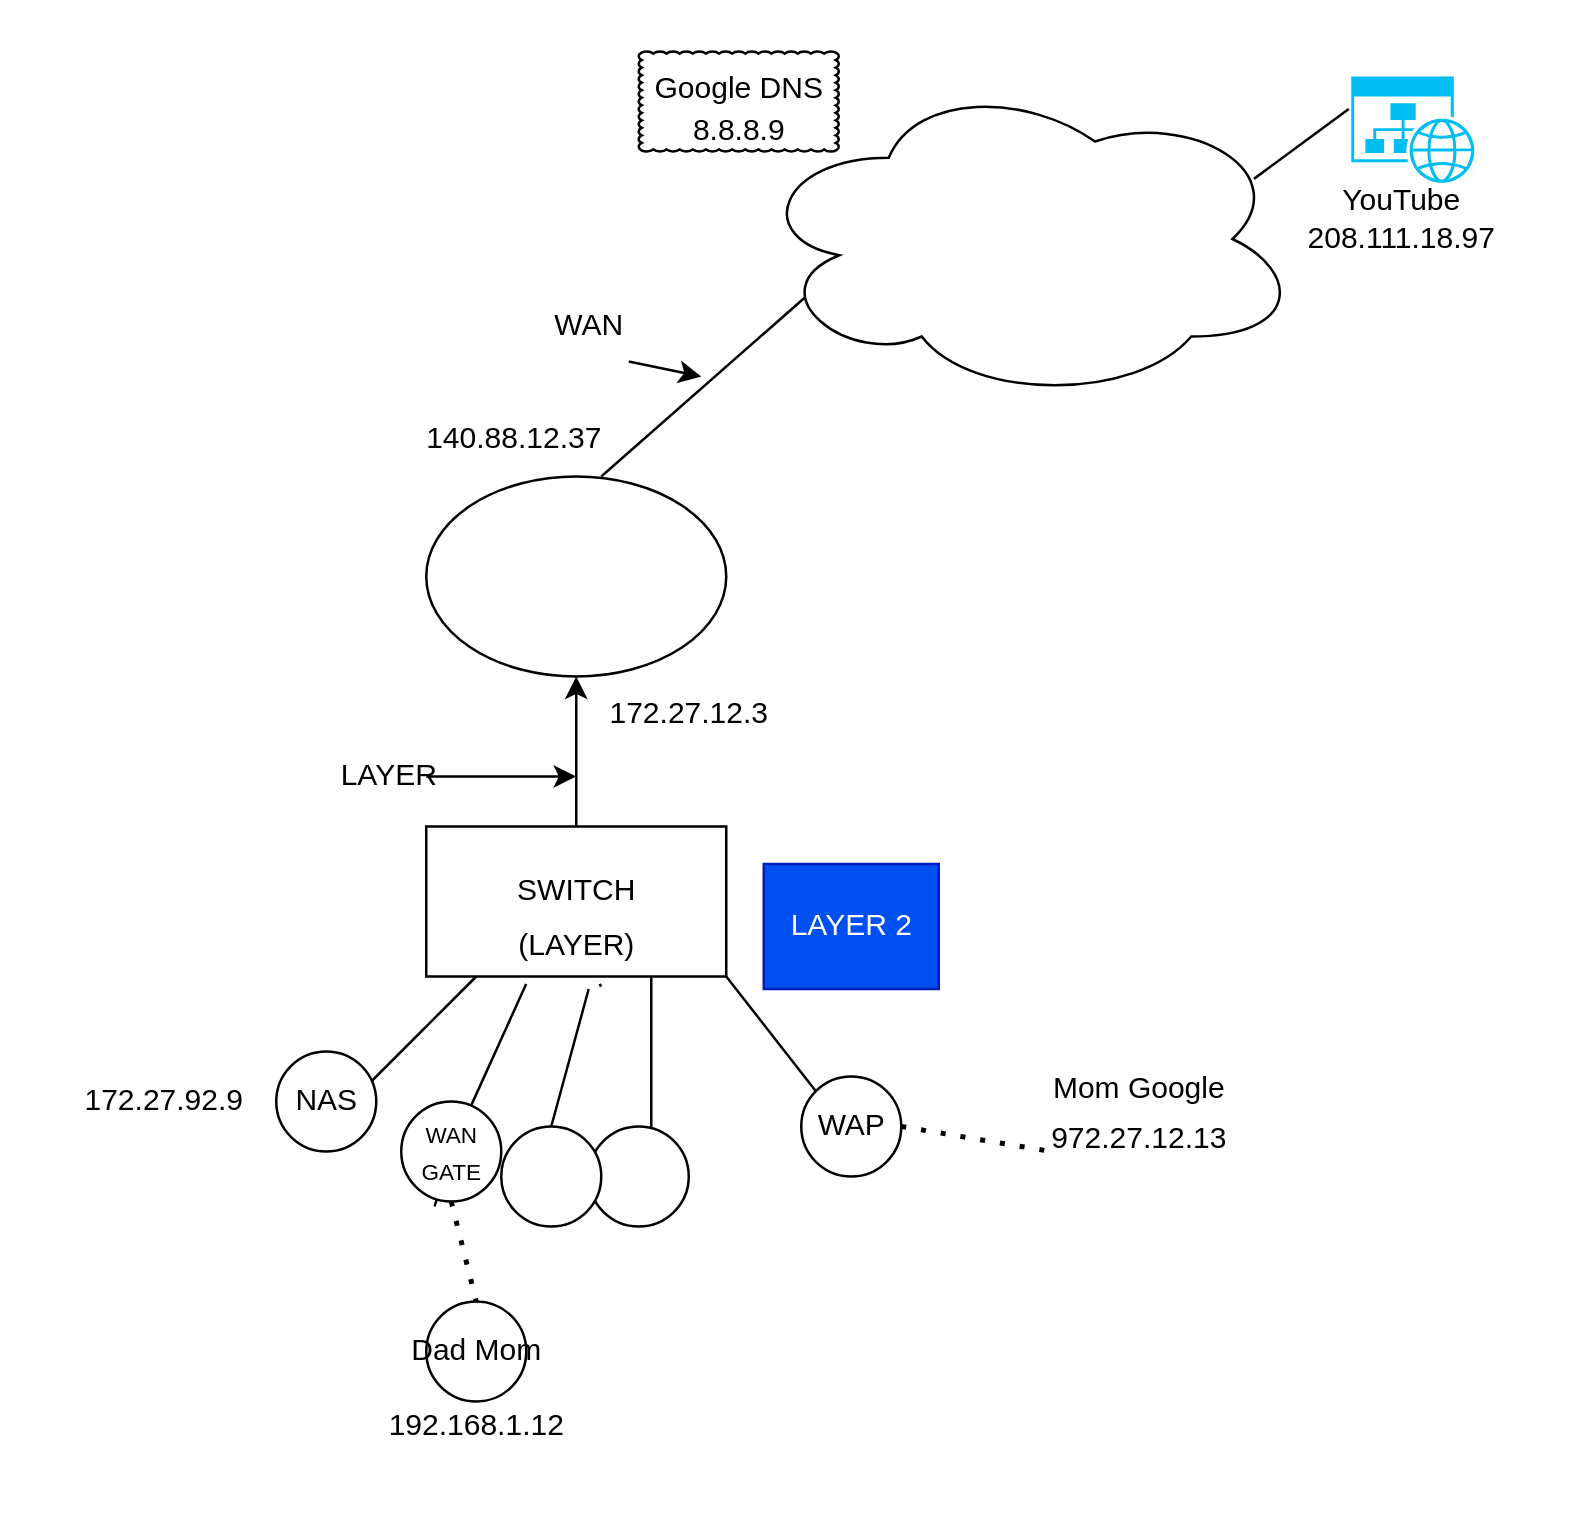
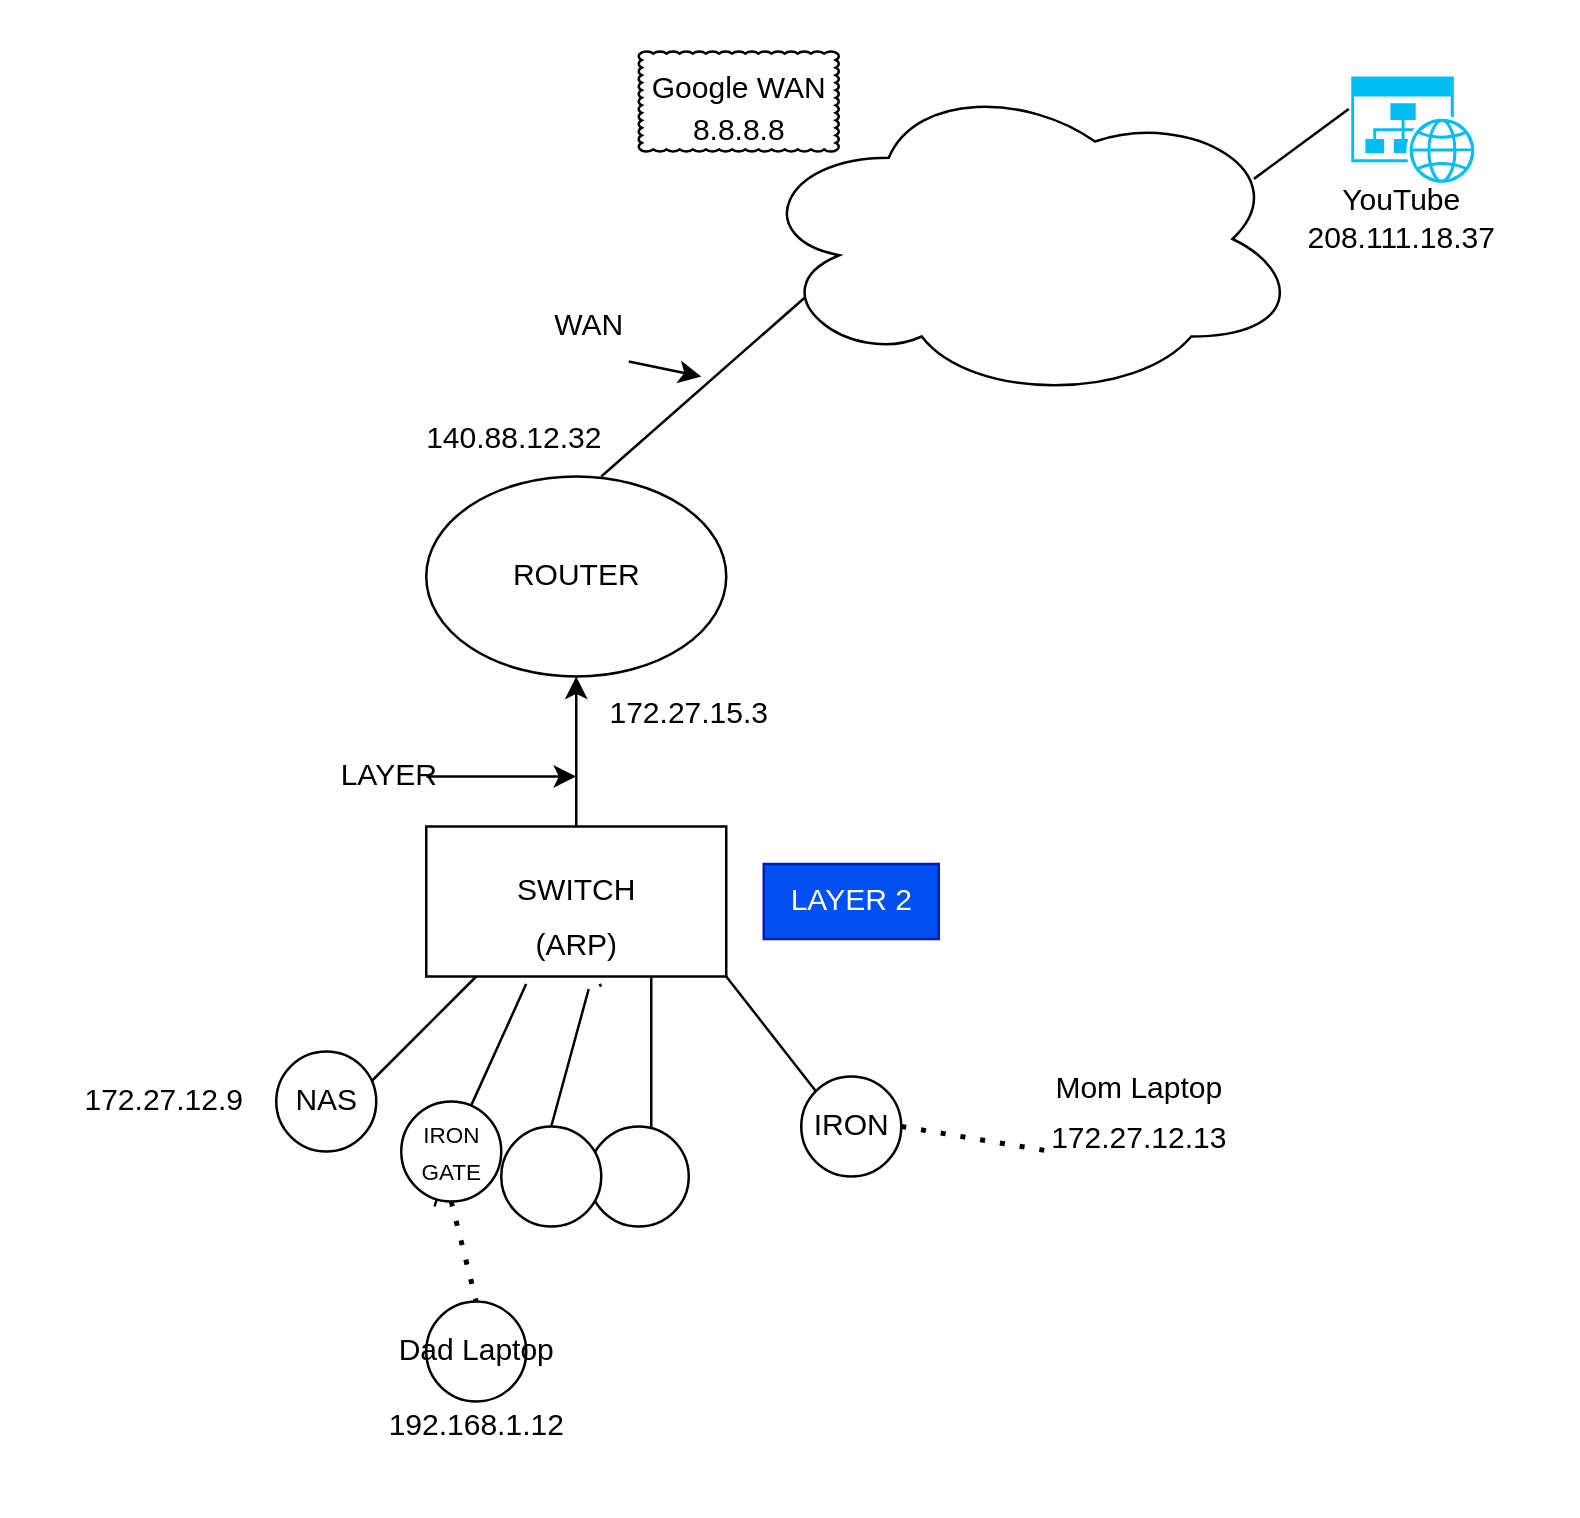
node "Google DNS": label "Google DNS" -> "Google WAN"
node "8.8.8.9": label "8.8.8.9" -> "8.8.8.8"
node "YouTube 208.111.18.97": label "YouTube 208.111.18.97" -> "YouTube 208.111.18.37"
node "140.88.12.37": label "140.88.12.37" -> "140.88.12.32"
node "ROUTER": added
node "172.27.12.3": label "172.27.12.3" -> "172.27.15.3"
node "LAYER 2": size 175x125 -> 175x75
node "(LAYER)": label "(LAYER)" -> "(ARP)"
node "Mom Google": label "Mom Google" -> "Mom Laptop"
node "172.27.92.9": label "172.27.92.9" -> "172.27.12.9"
node "WAP": label "WAP" -> "IRON"
node "972.27.12.13": label "972.27.12.13" -> "172.27.12.13"
node "WAN GATE": label "WAN GATE" -> "IRON GATE"
node "Dad Mom": label "Dad Mom" -> "Dad Laptop"
